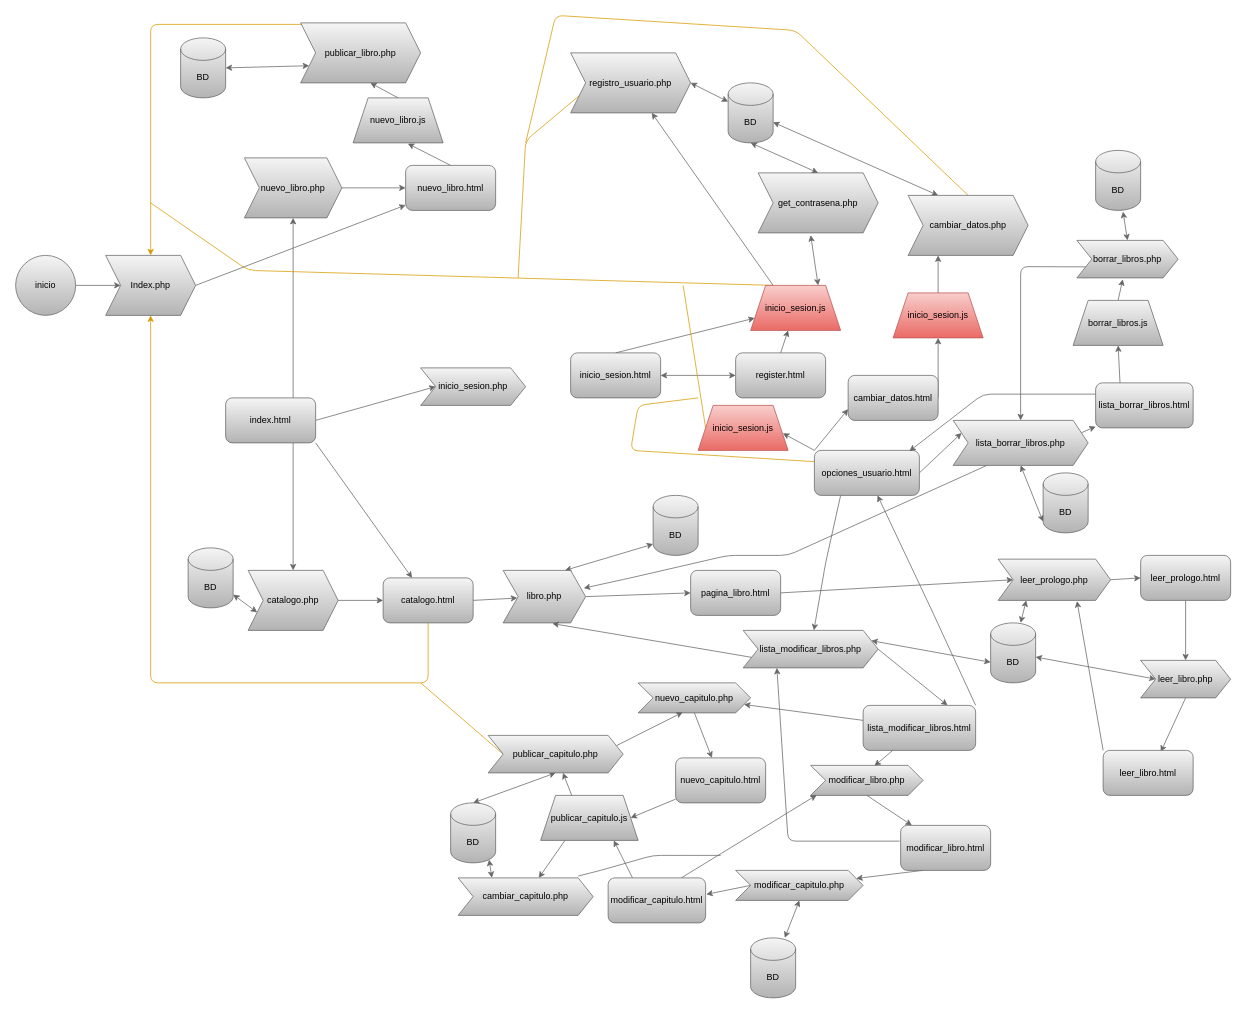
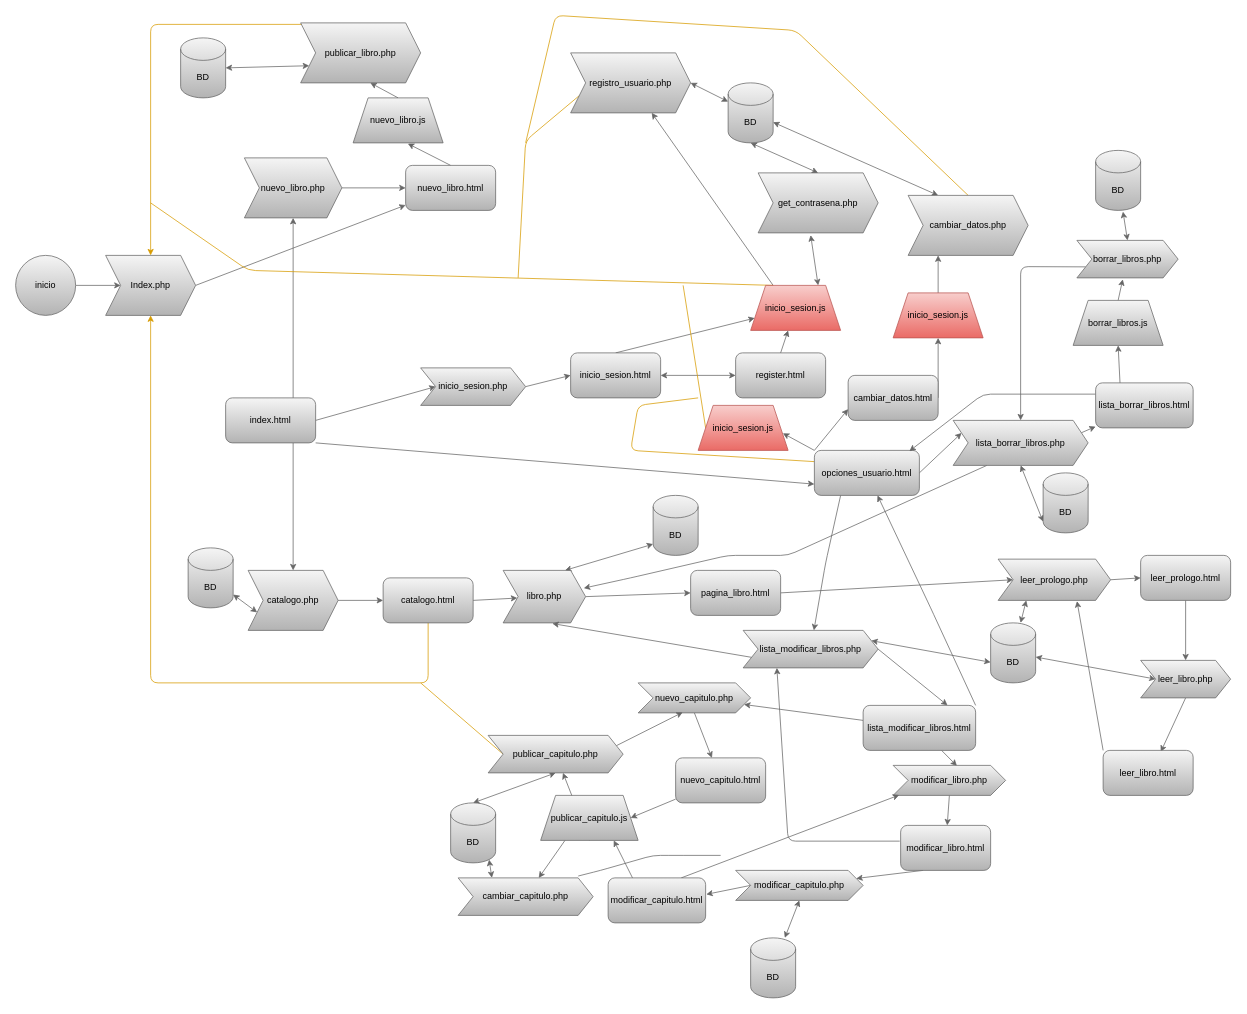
edge "inicio_sesion.php" -> "inicio_sesion.html": added
edge "index.html" -> "catalogo.html": now "index.html" -> "opciones_usuario.html"
node "modificar_libro.php": moved (867, 780) -> (949, 780)
